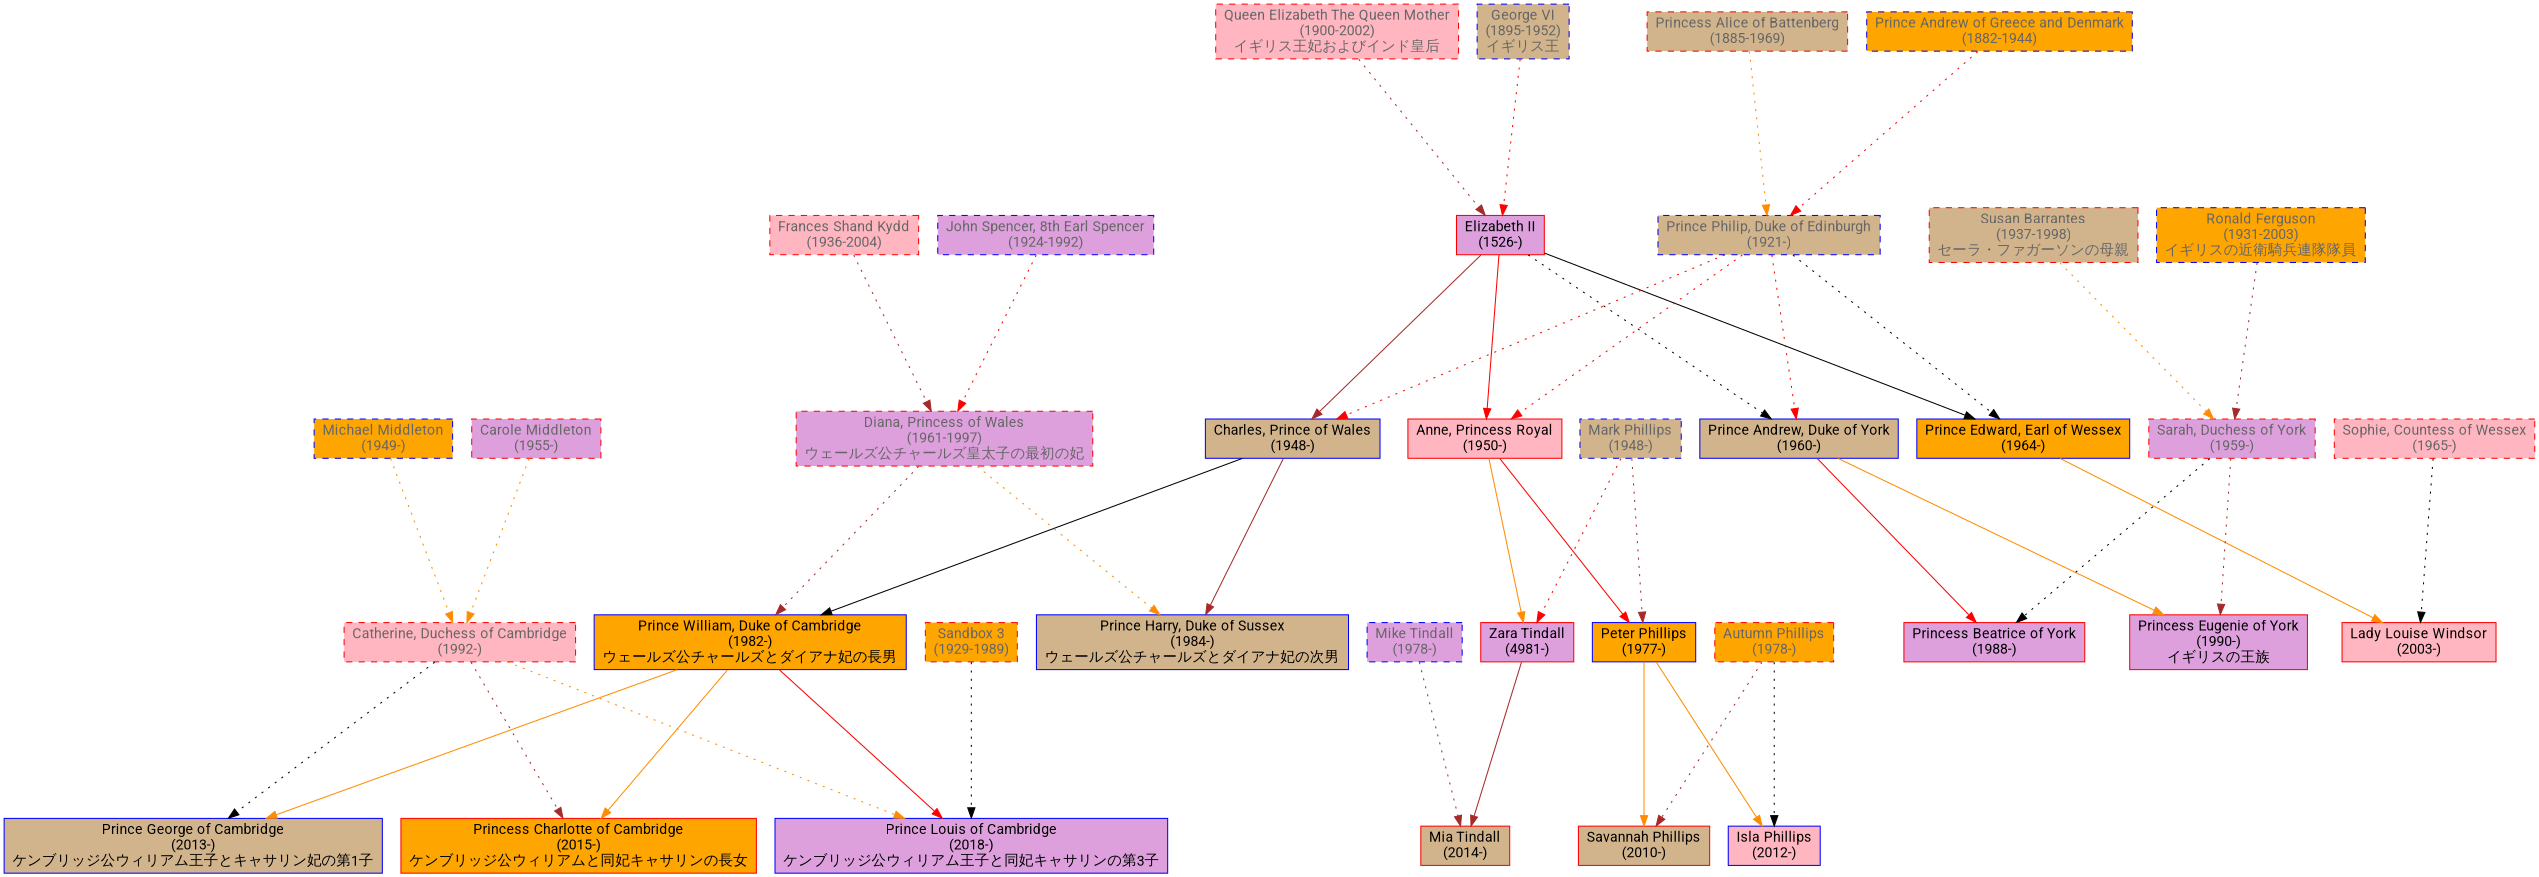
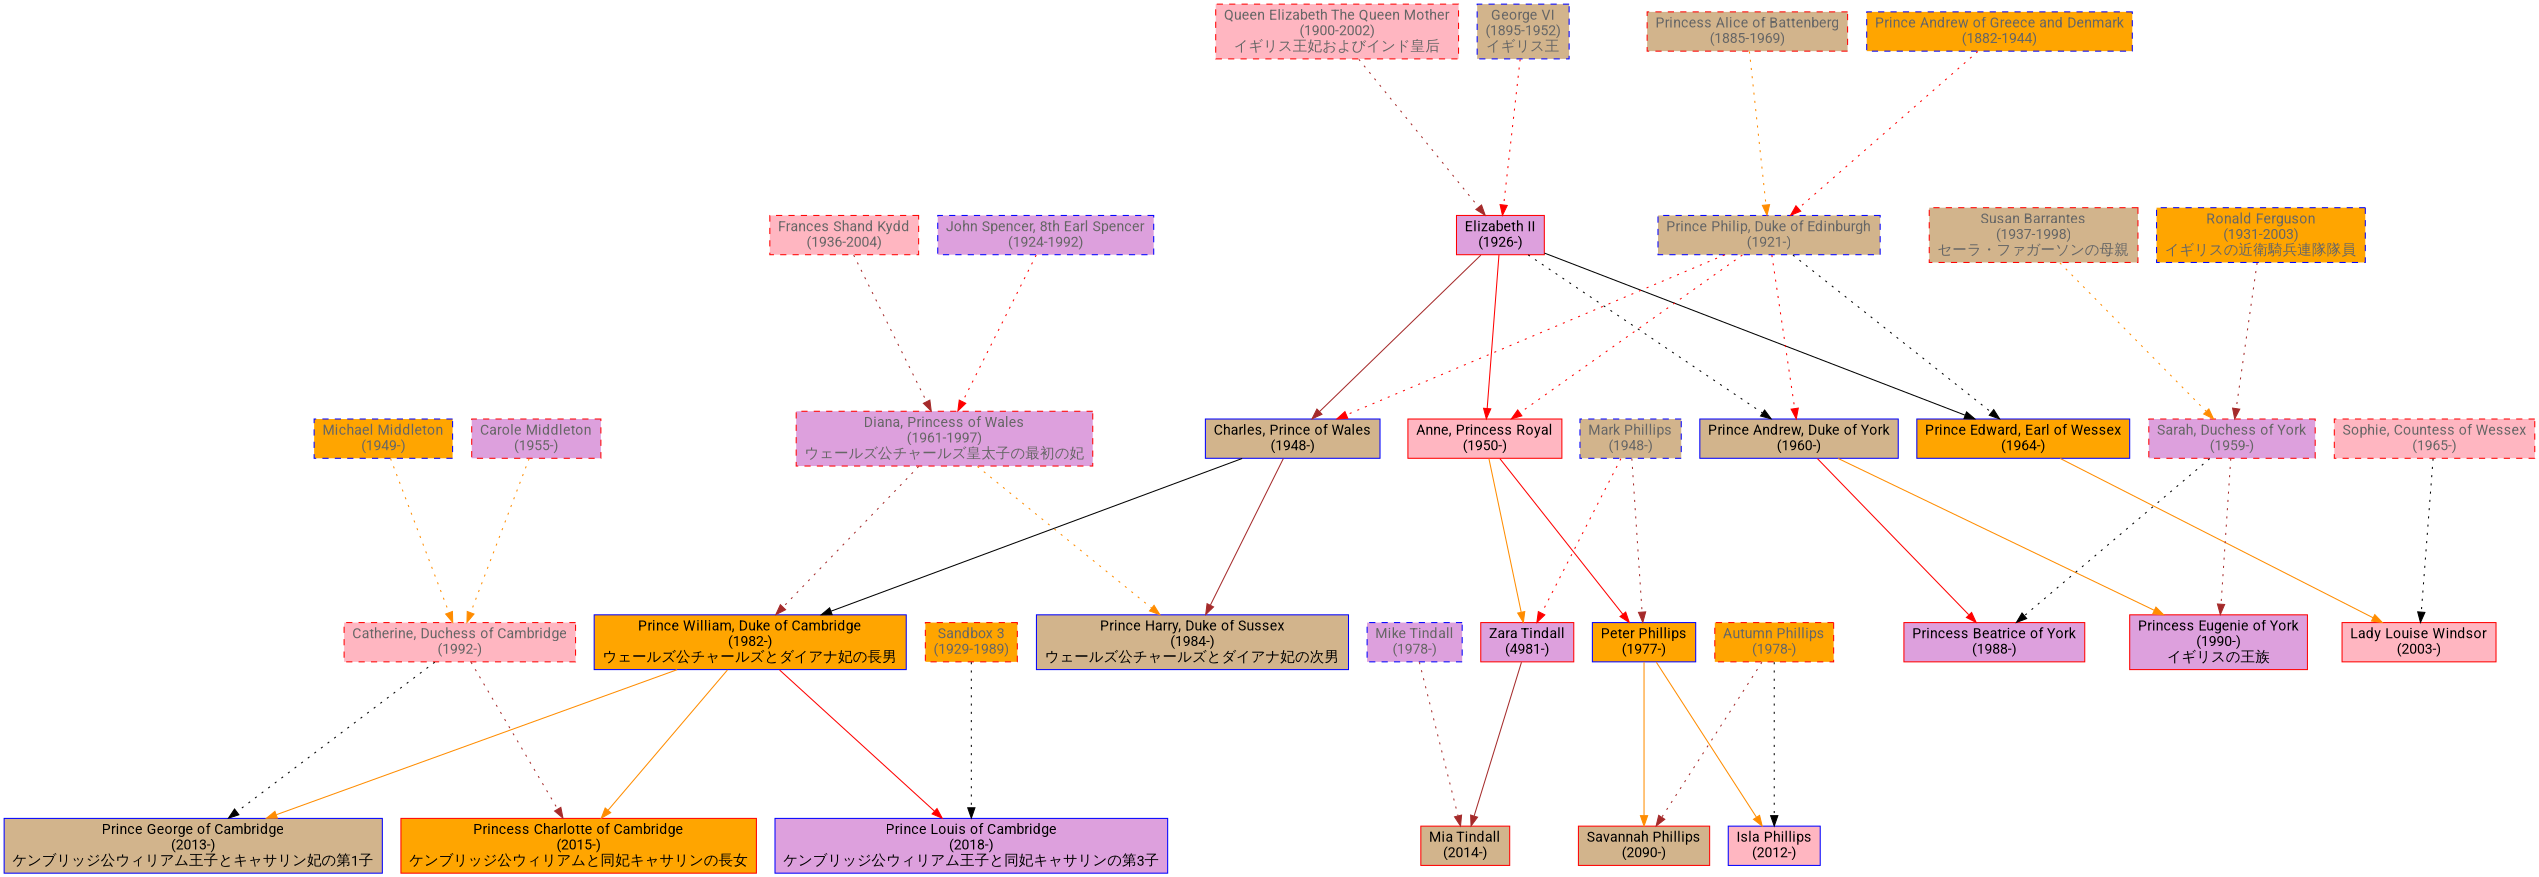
node "Elizabeth II (1526-)": label "Elizabeth II (1526-)" -> "Elizabeth II (1926-)"
edge "Catherine, Duchess of Cambridge (1992-)" -> "Prince Louis of Cambridge (2018-) ケンブリッジ公ウィリアム王子と同妃キャサリンの第3子": removed
node "Savannah Phillips (2010-)": label "Savannah Phillips (2010-)" -> "Savannah Phillips (2090-)"
